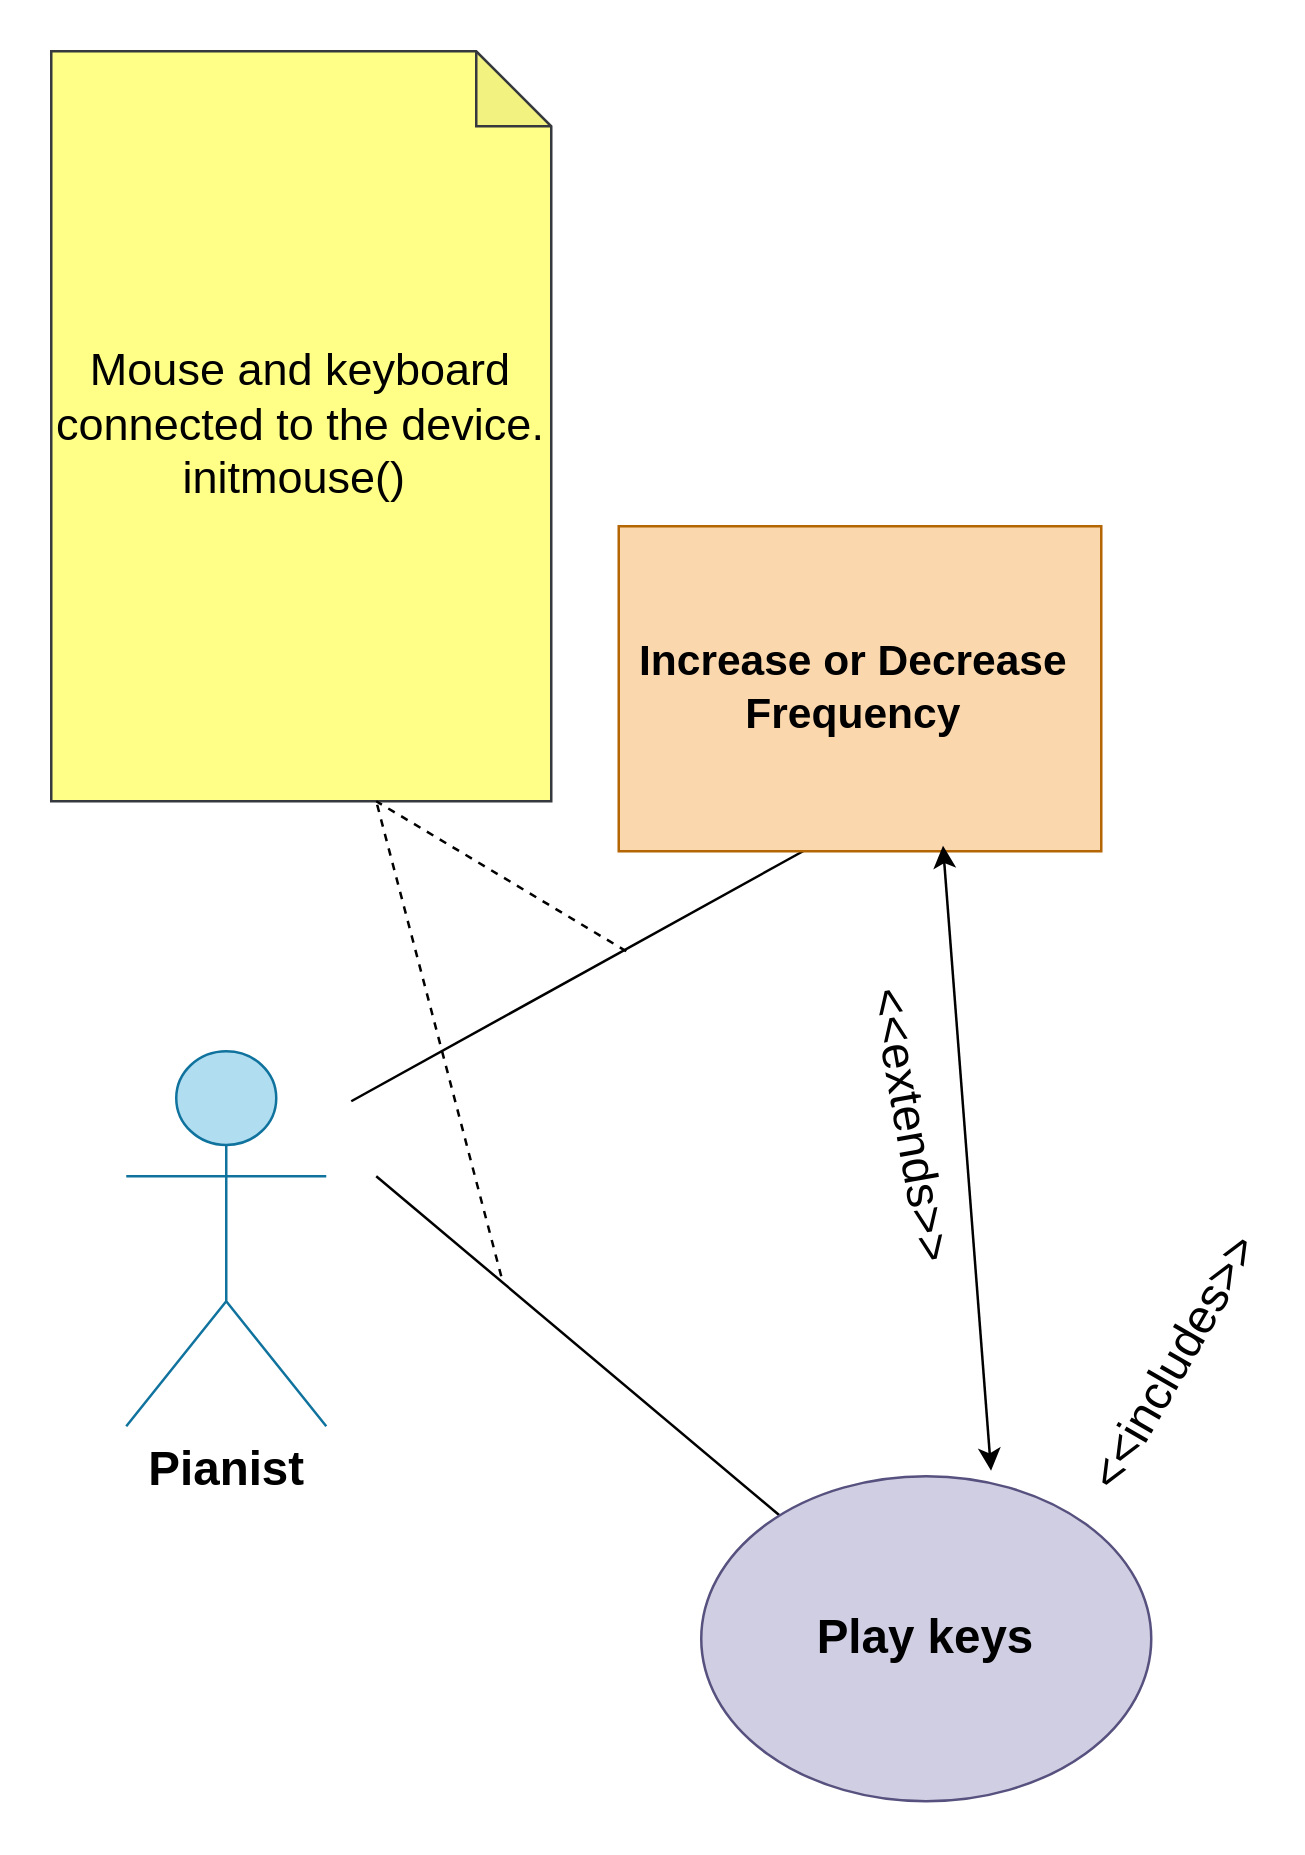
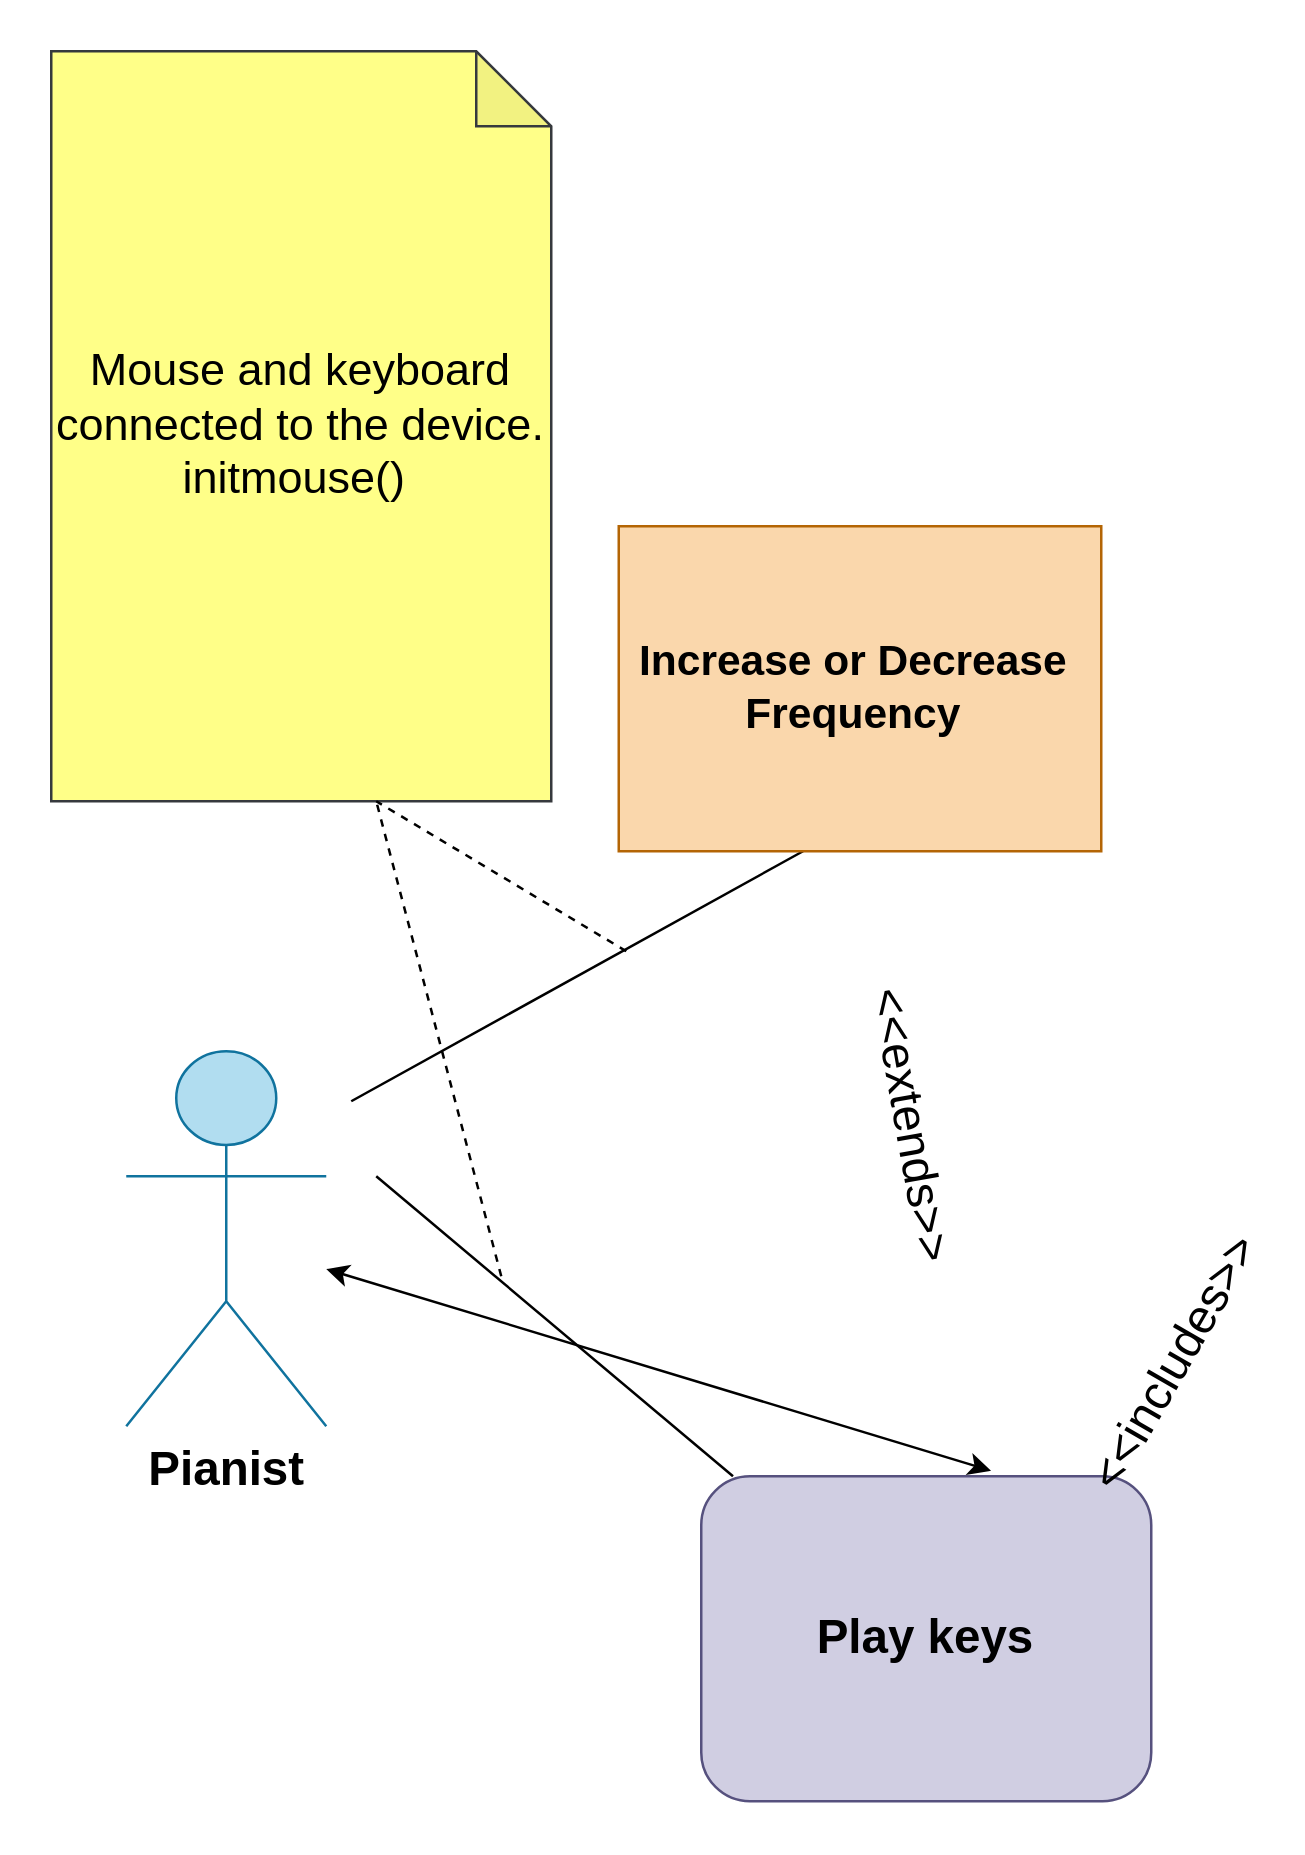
edge "Increase or Decrease Frequency" -- "Play keys": now "Pianist" -- "Play keys"
node "Play keys": shape ellipse -> rounded rectangle
